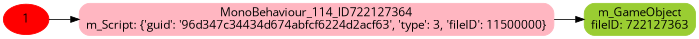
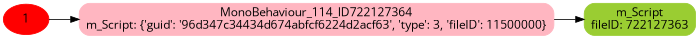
node "m_GameObject fileID: 722127363": label "m_GameObject fileID: 722127363" -> "m_Script fileID: 722127363"
